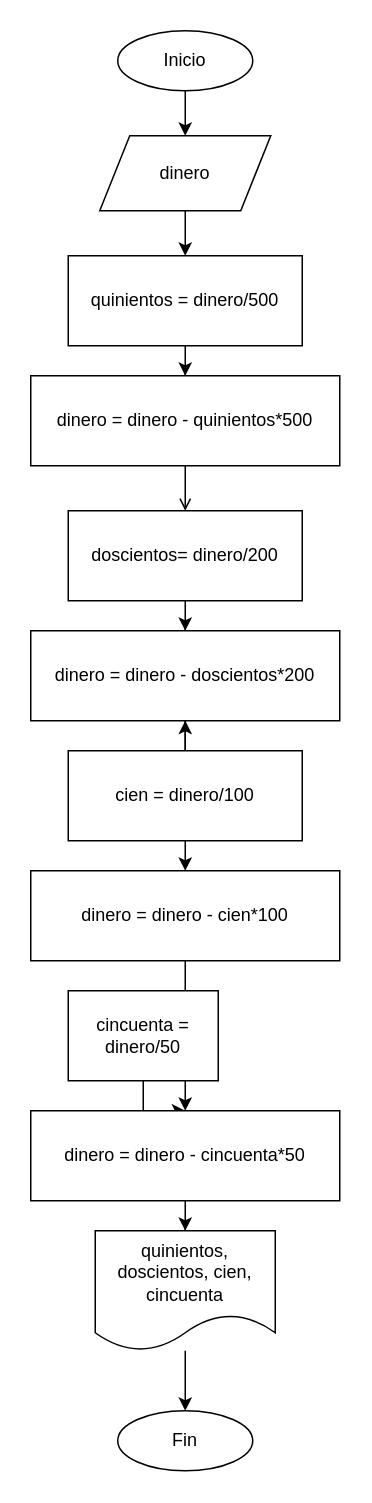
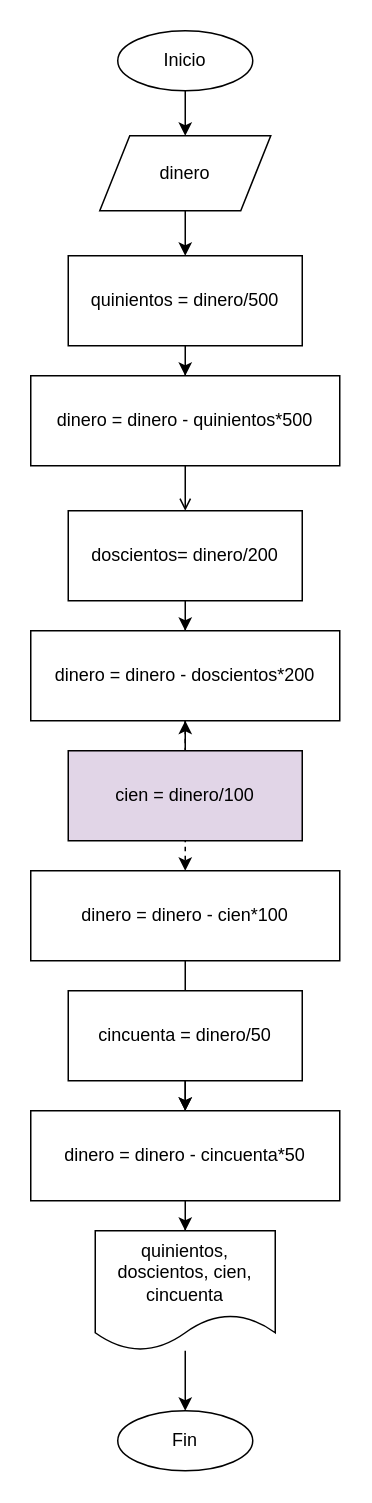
node "cien = dinero/100": fillcolor #ffffff -> #e1d5e7
edge "dinero = dinero - doscientos*200" -> "dinero = dinero - cien*100": style solid -> dashed
node "cincuenta = dinero/50": size 150x90 -> 234x90
